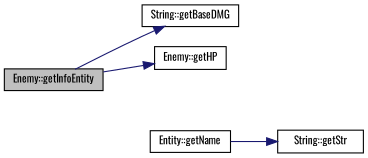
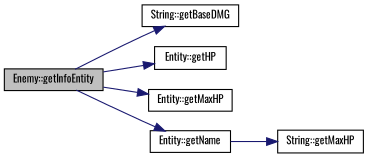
node "Enemy::getHP": label "Enemy::getHP" -> "Entity::getHP"
node "Entity::getMaxHP": added
edge "Enemy::getInfoEntity" -> "Entity::getName": added
node "String::getStr": label "String::getStr" -> "String::getMaxHP"
